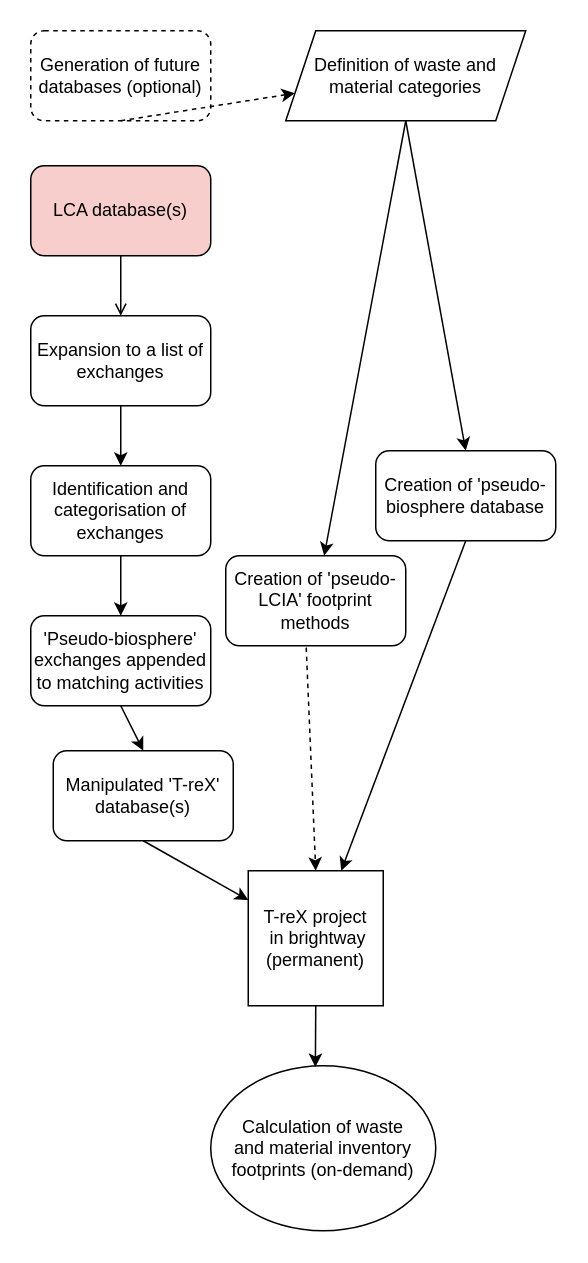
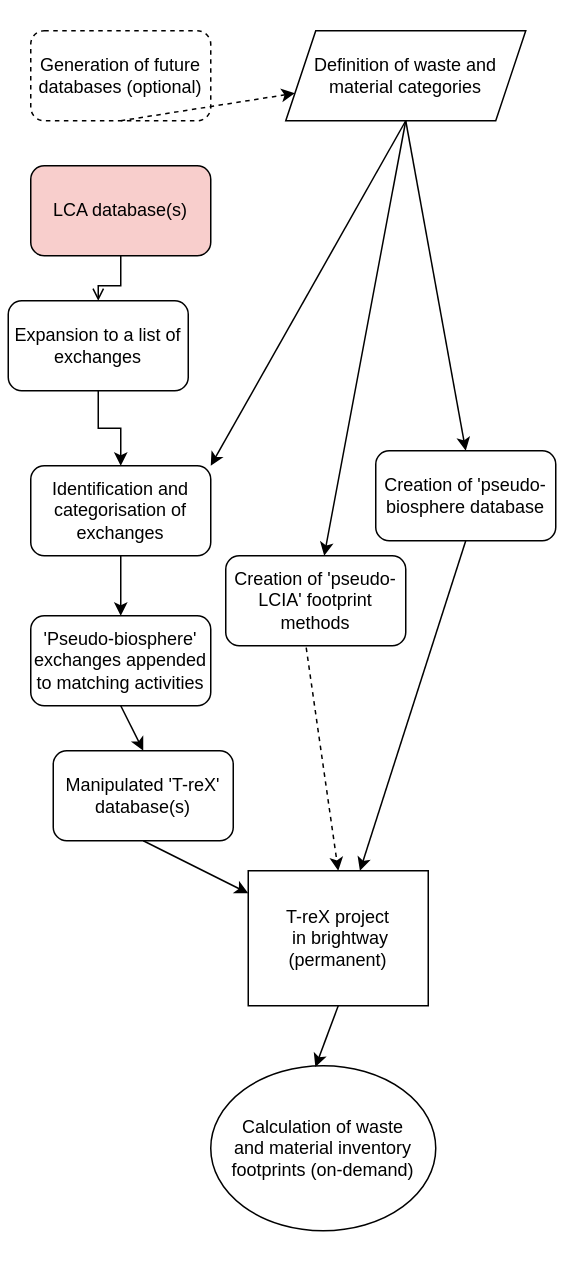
edge "Definition of waste and material categories" -> "Identification and categorisation of exchanges": added
node "Expansion to a list of exchanges": moved (121, 361) -> (98, 346)
node "T-reX project in brightway (permanent)": size 135x135 -> 180x135
